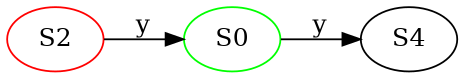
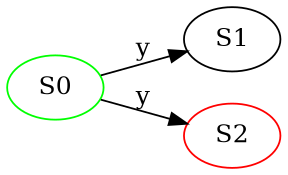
edge "S2" -> "S0": reversed
node "S4": label "S4" -> "S1"
